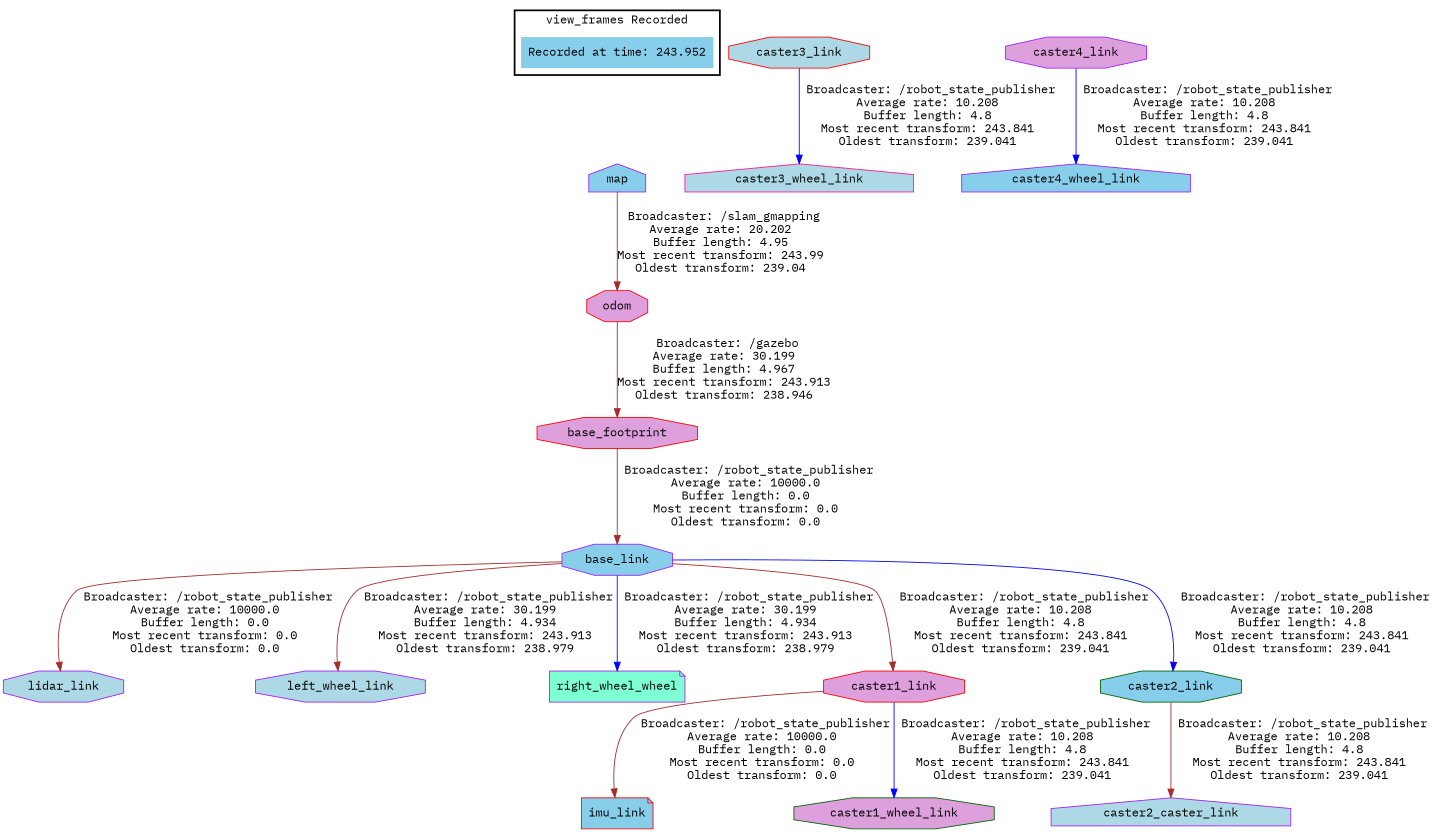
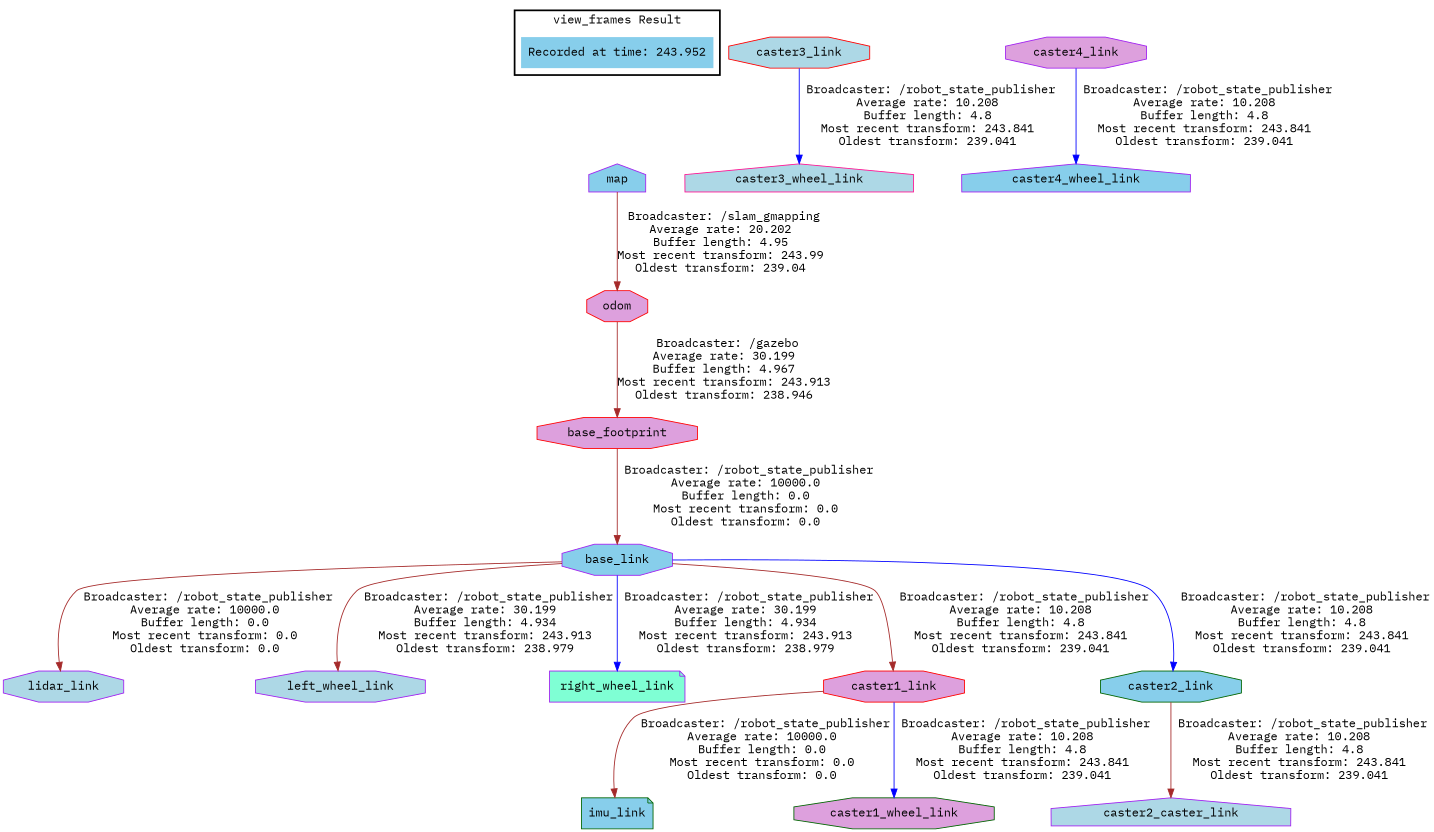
cluster "view_frames Recorded": label "view_frames Recorded" -> "view_frames Result"
node "right_wheel_wheel": label "right_wheel_wheel" -> "right_wheel_link"
node "imu_link": color red -> darkgreen
